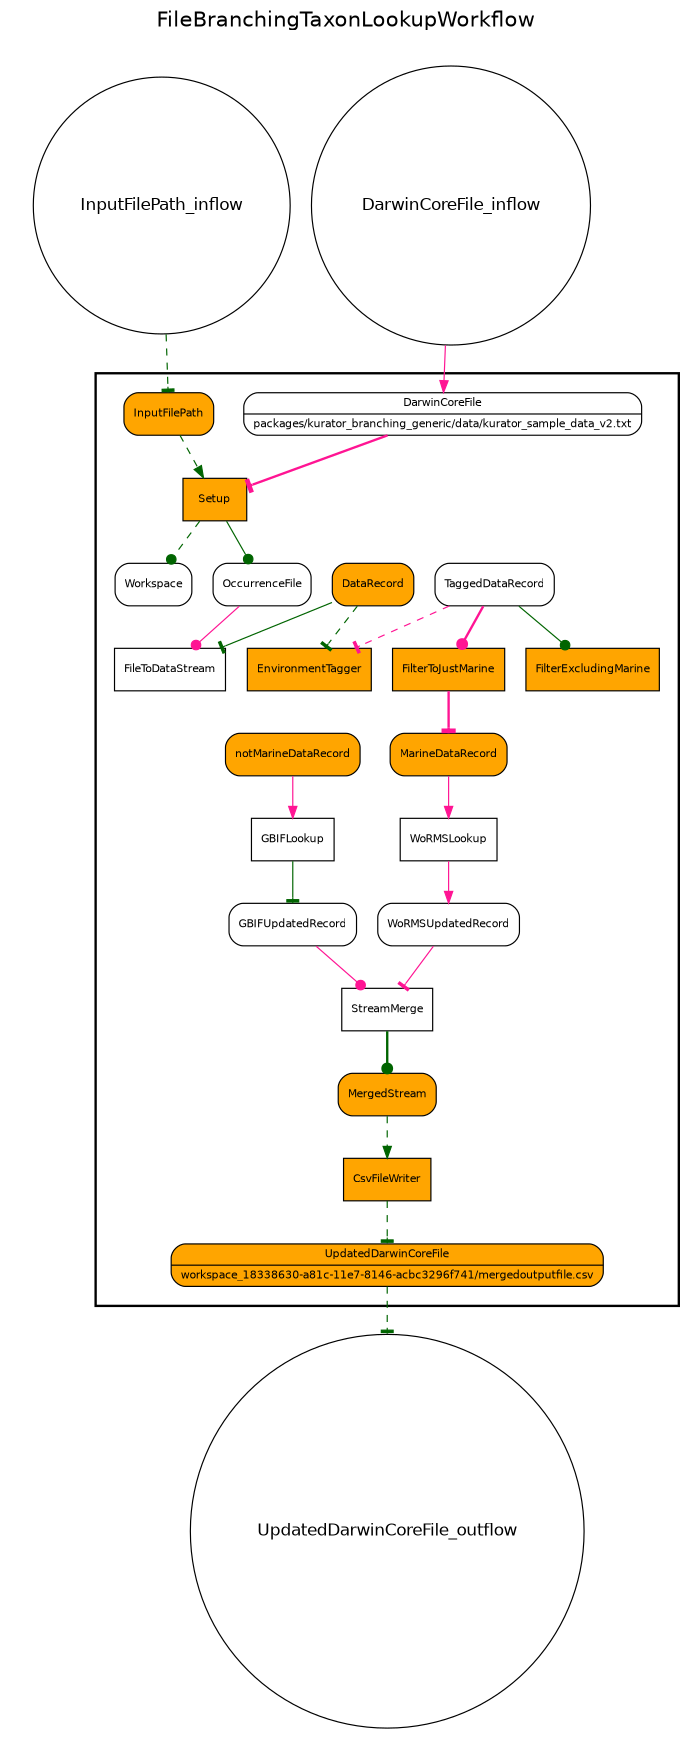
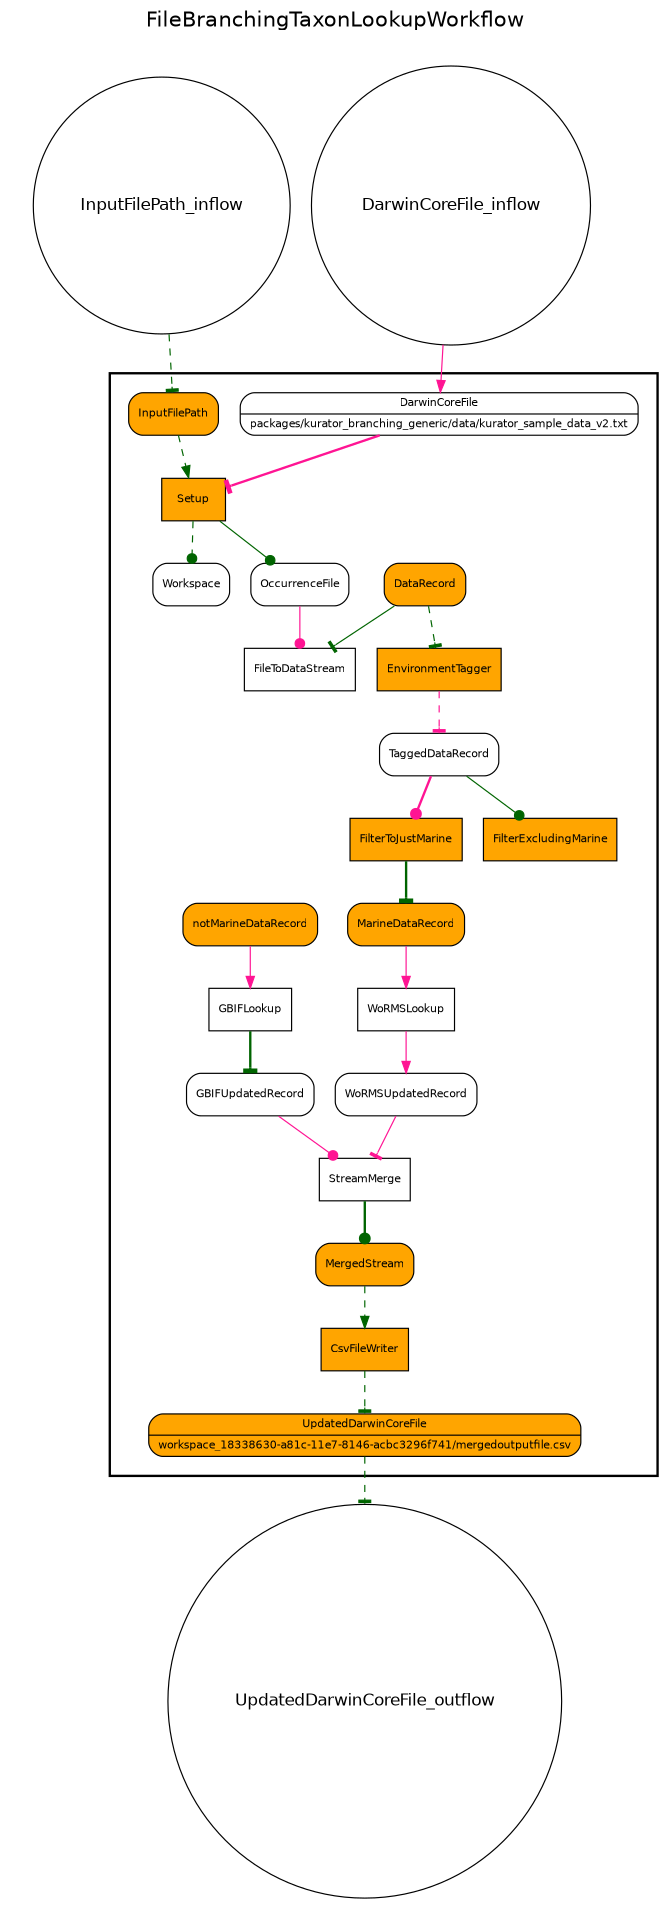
edge "TaggedDataRecord" -> "EnvironmentTagger": reversed
edge "FilterToJustMarine" -> "MarineDataRecord": color deeppink -> darkgreen
edge "GBIFLookup" -> "GBIFUpdatedRecord": style solid -> bold
